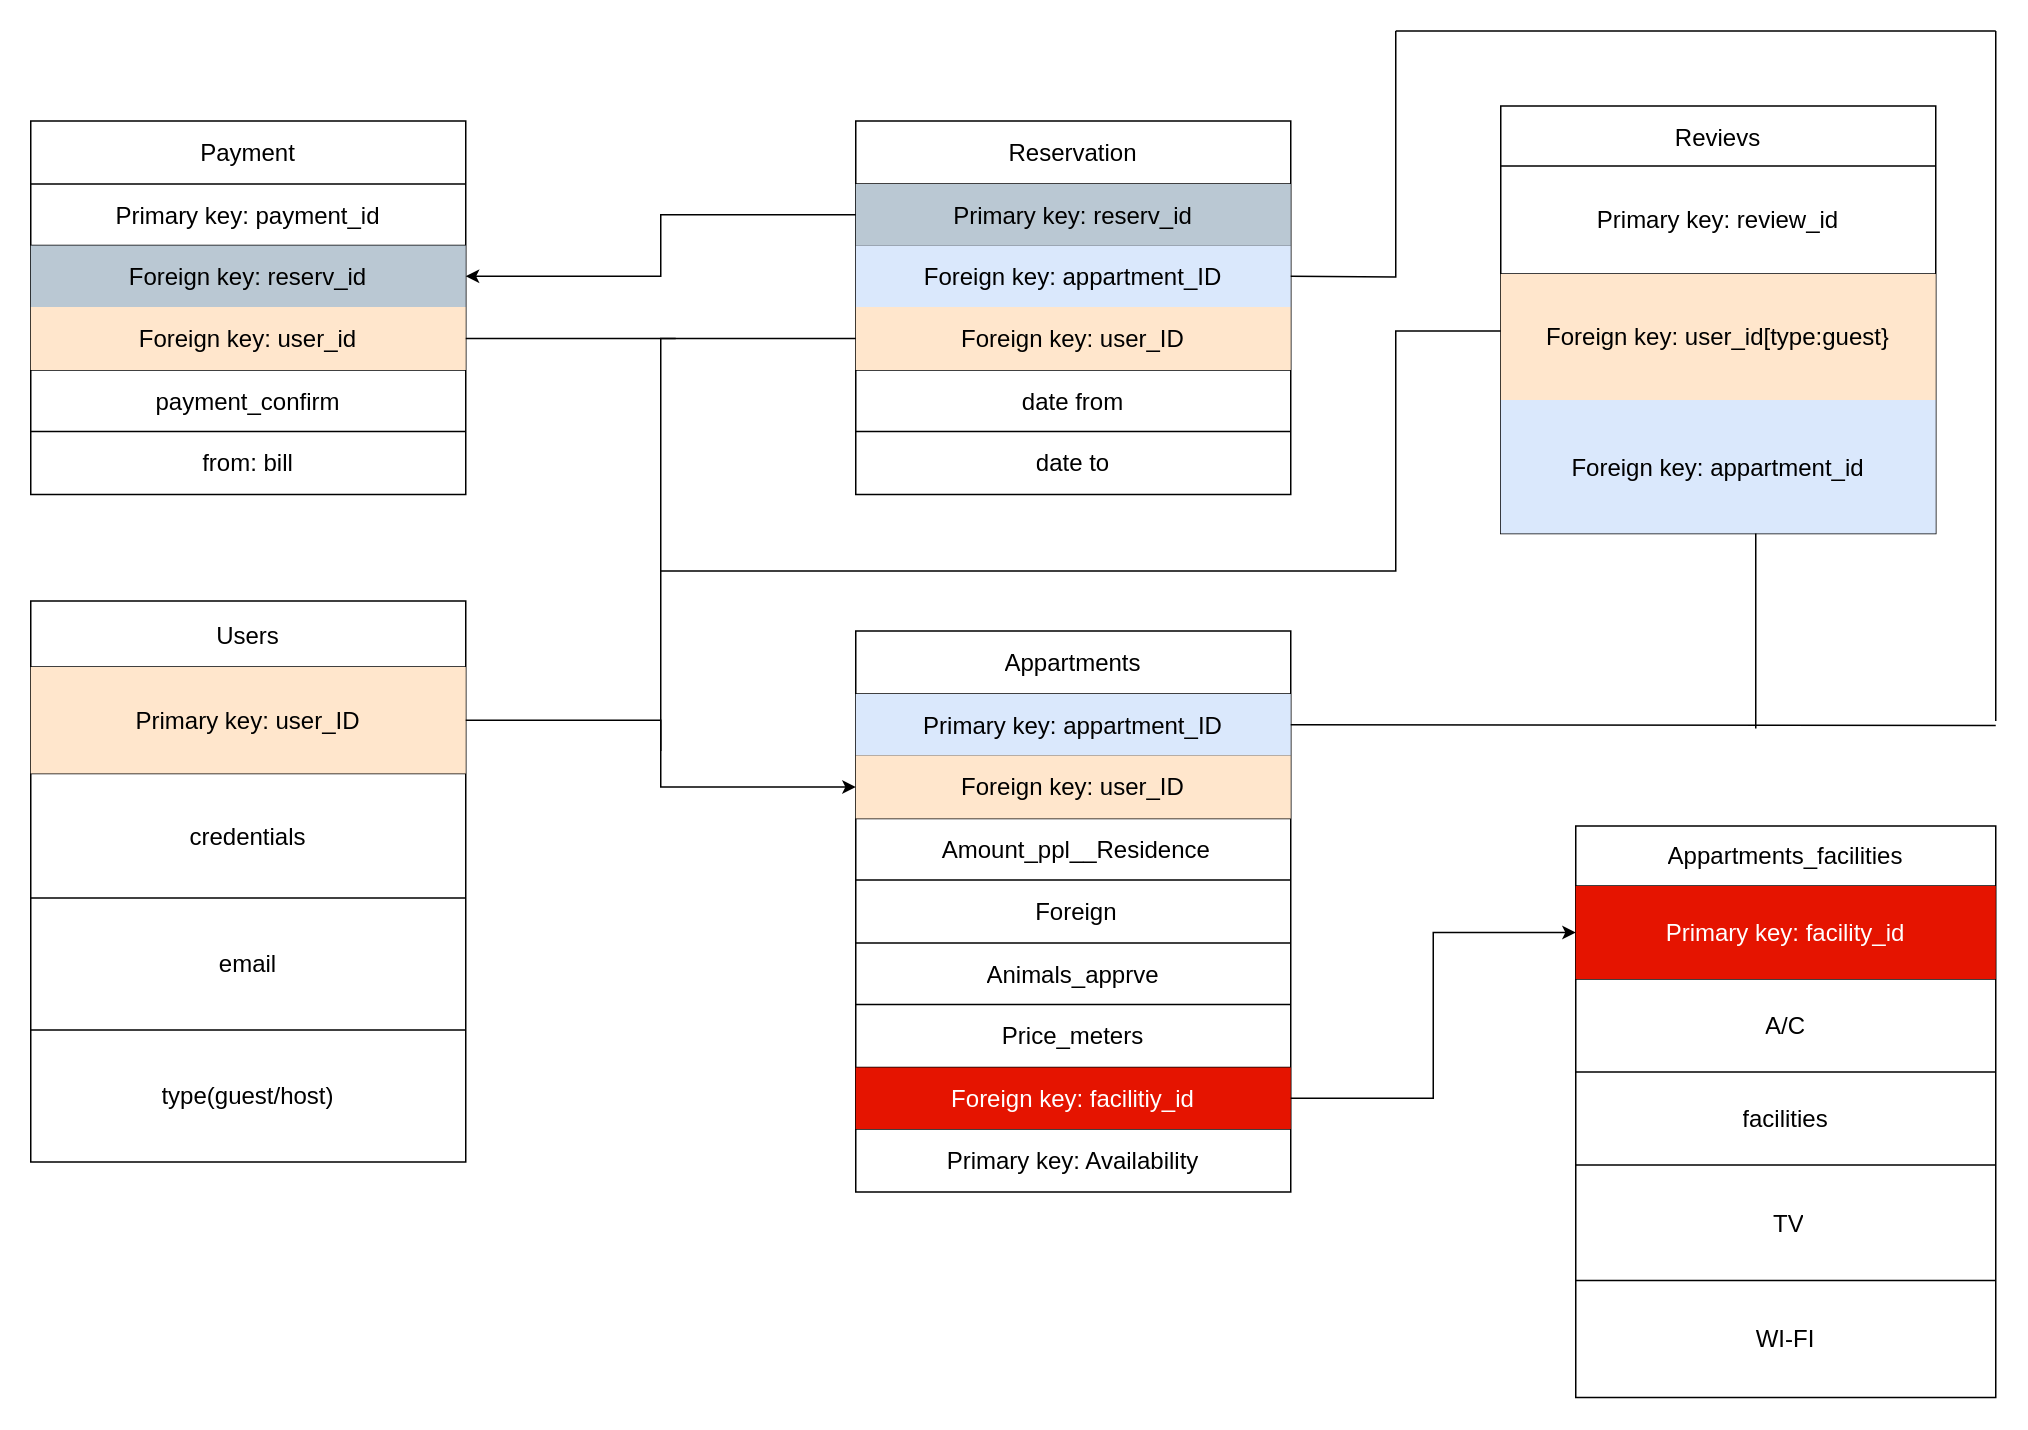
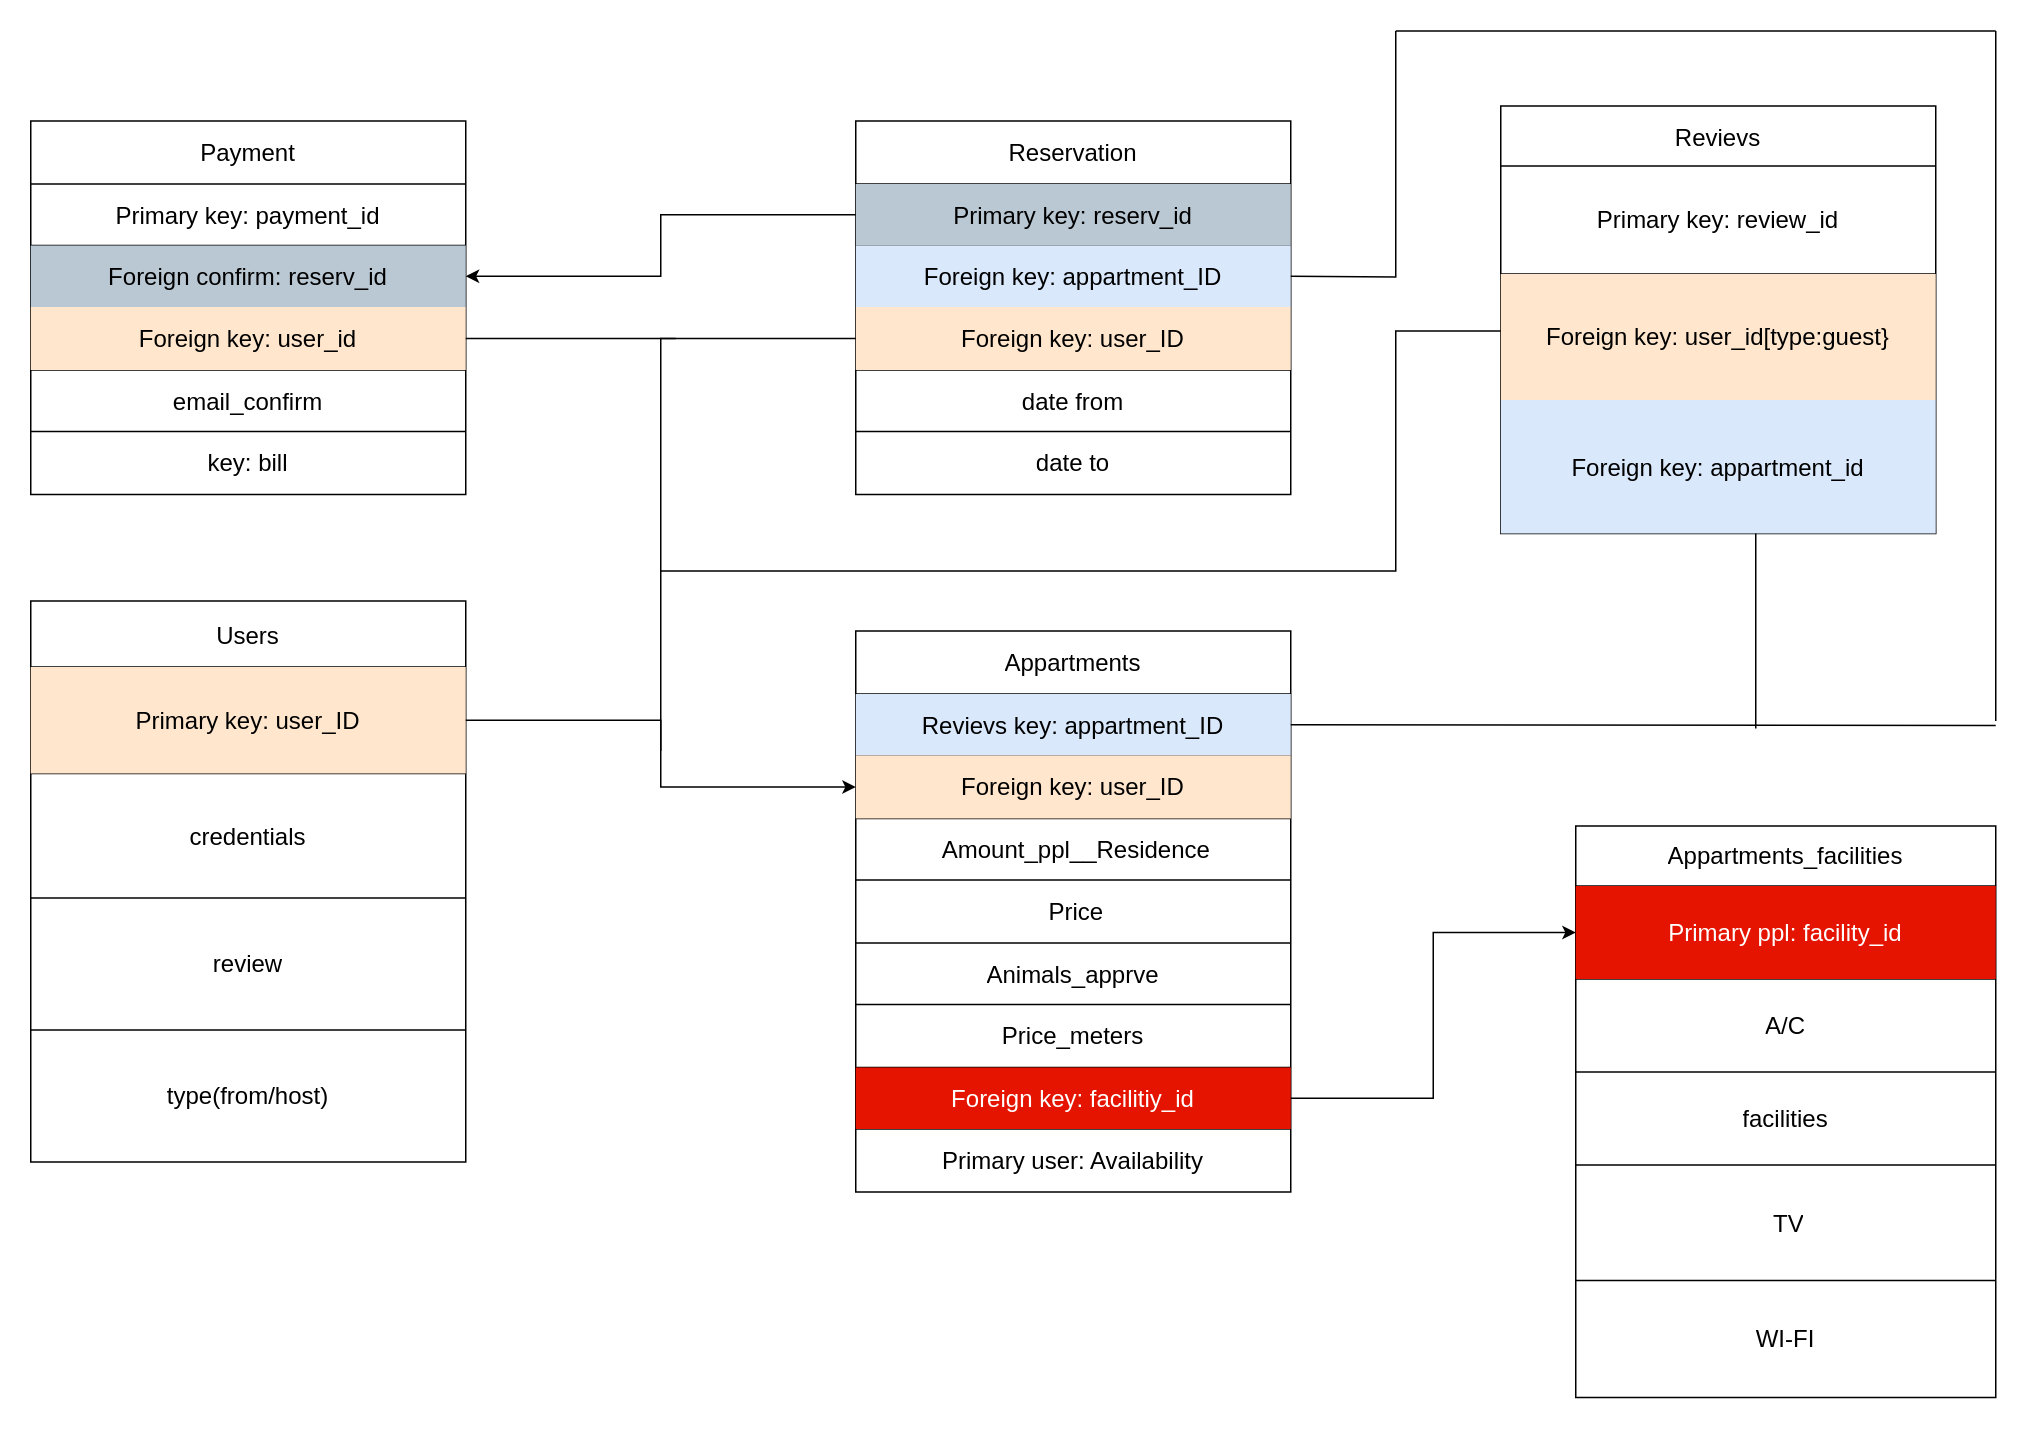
node "Foreign key: reserv_id": label "Foreign key: reserv_id" -> "Foreign confirm: reserv_id"
node "payment_confirm": label "payment_confirm" -> "email_confirm"
node "from: bill": label "from: bill" -> "key: bill"
node "Primary key: appartment_ID": label "Primary key: appartment_ID" -> "Revievs key: appartment_ID"
node "Foreign": label "Foreign" -> "Price"
node "Primary key: facility_id": label "Primary key: facility_id" -> "Primary ppl: facility_id"
node "email": label "email" -> "review"
node "type(guest/host)": label "type(guest/host)" -> "type(from/host)"
node "Primary key: Availability": label "Primary key: Availability" -> "Primary user: Availability"
